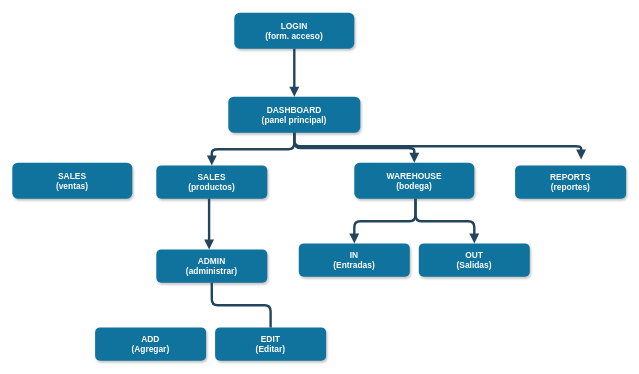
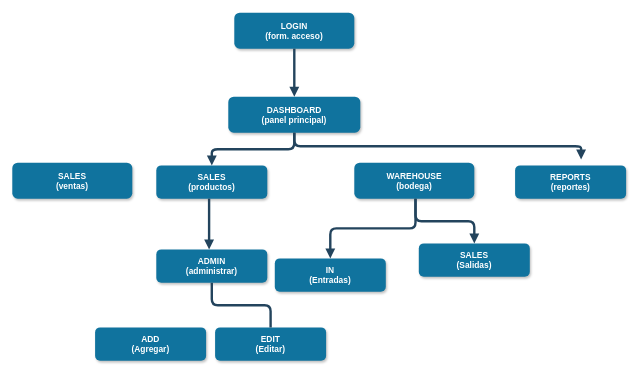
edge "DASHBOARD (panel principal)" -> "WAREHOUSE (bodega)": removed
node "OUT (Salidas)": label "OUT (Salidas)" -> "SALES (Salidas)"
node "IN (Entradas)": moved (354, 260) -> (330, 275)
